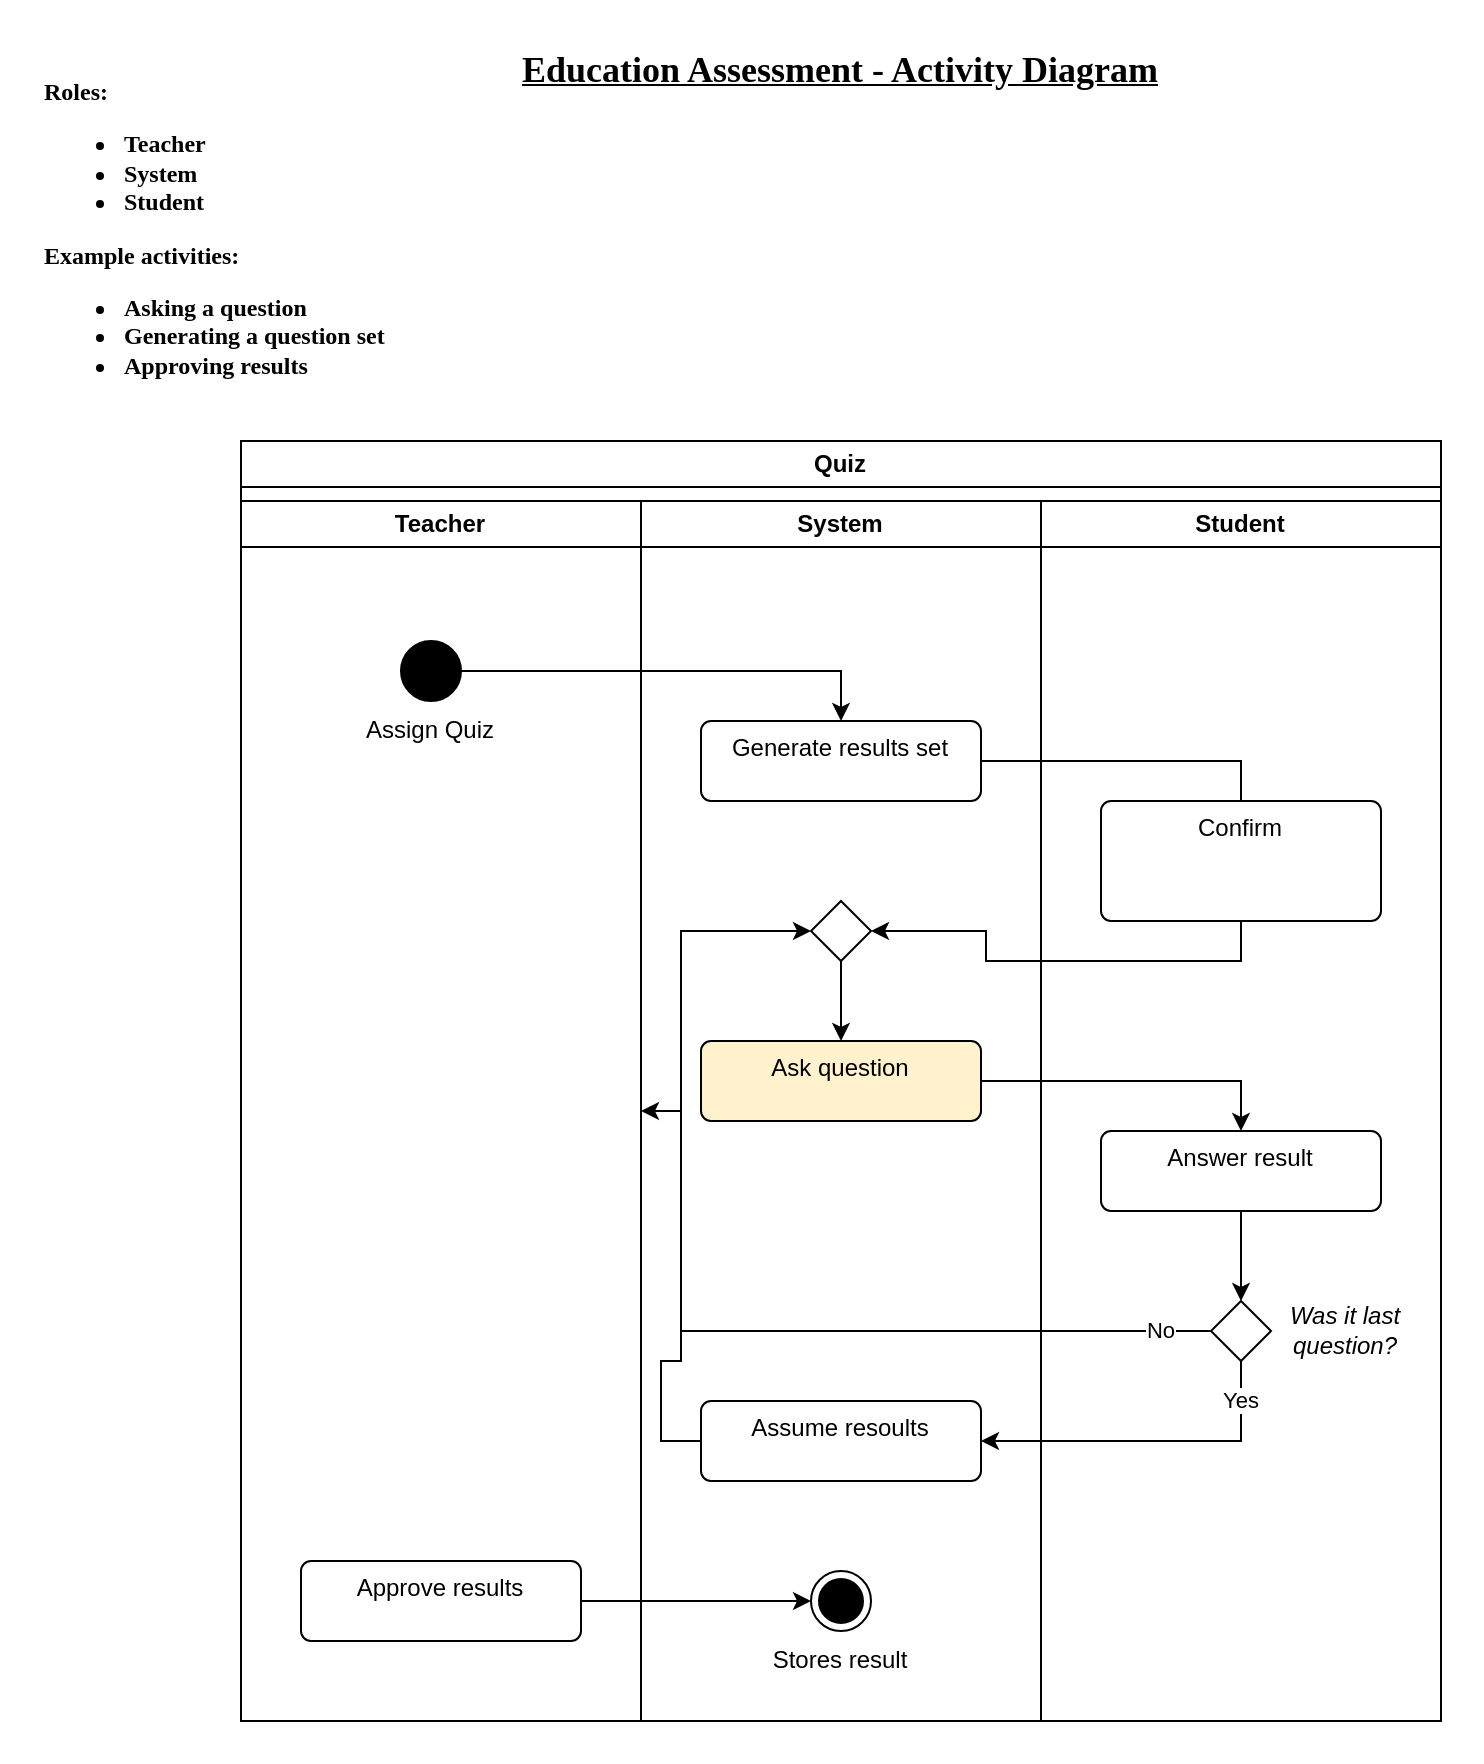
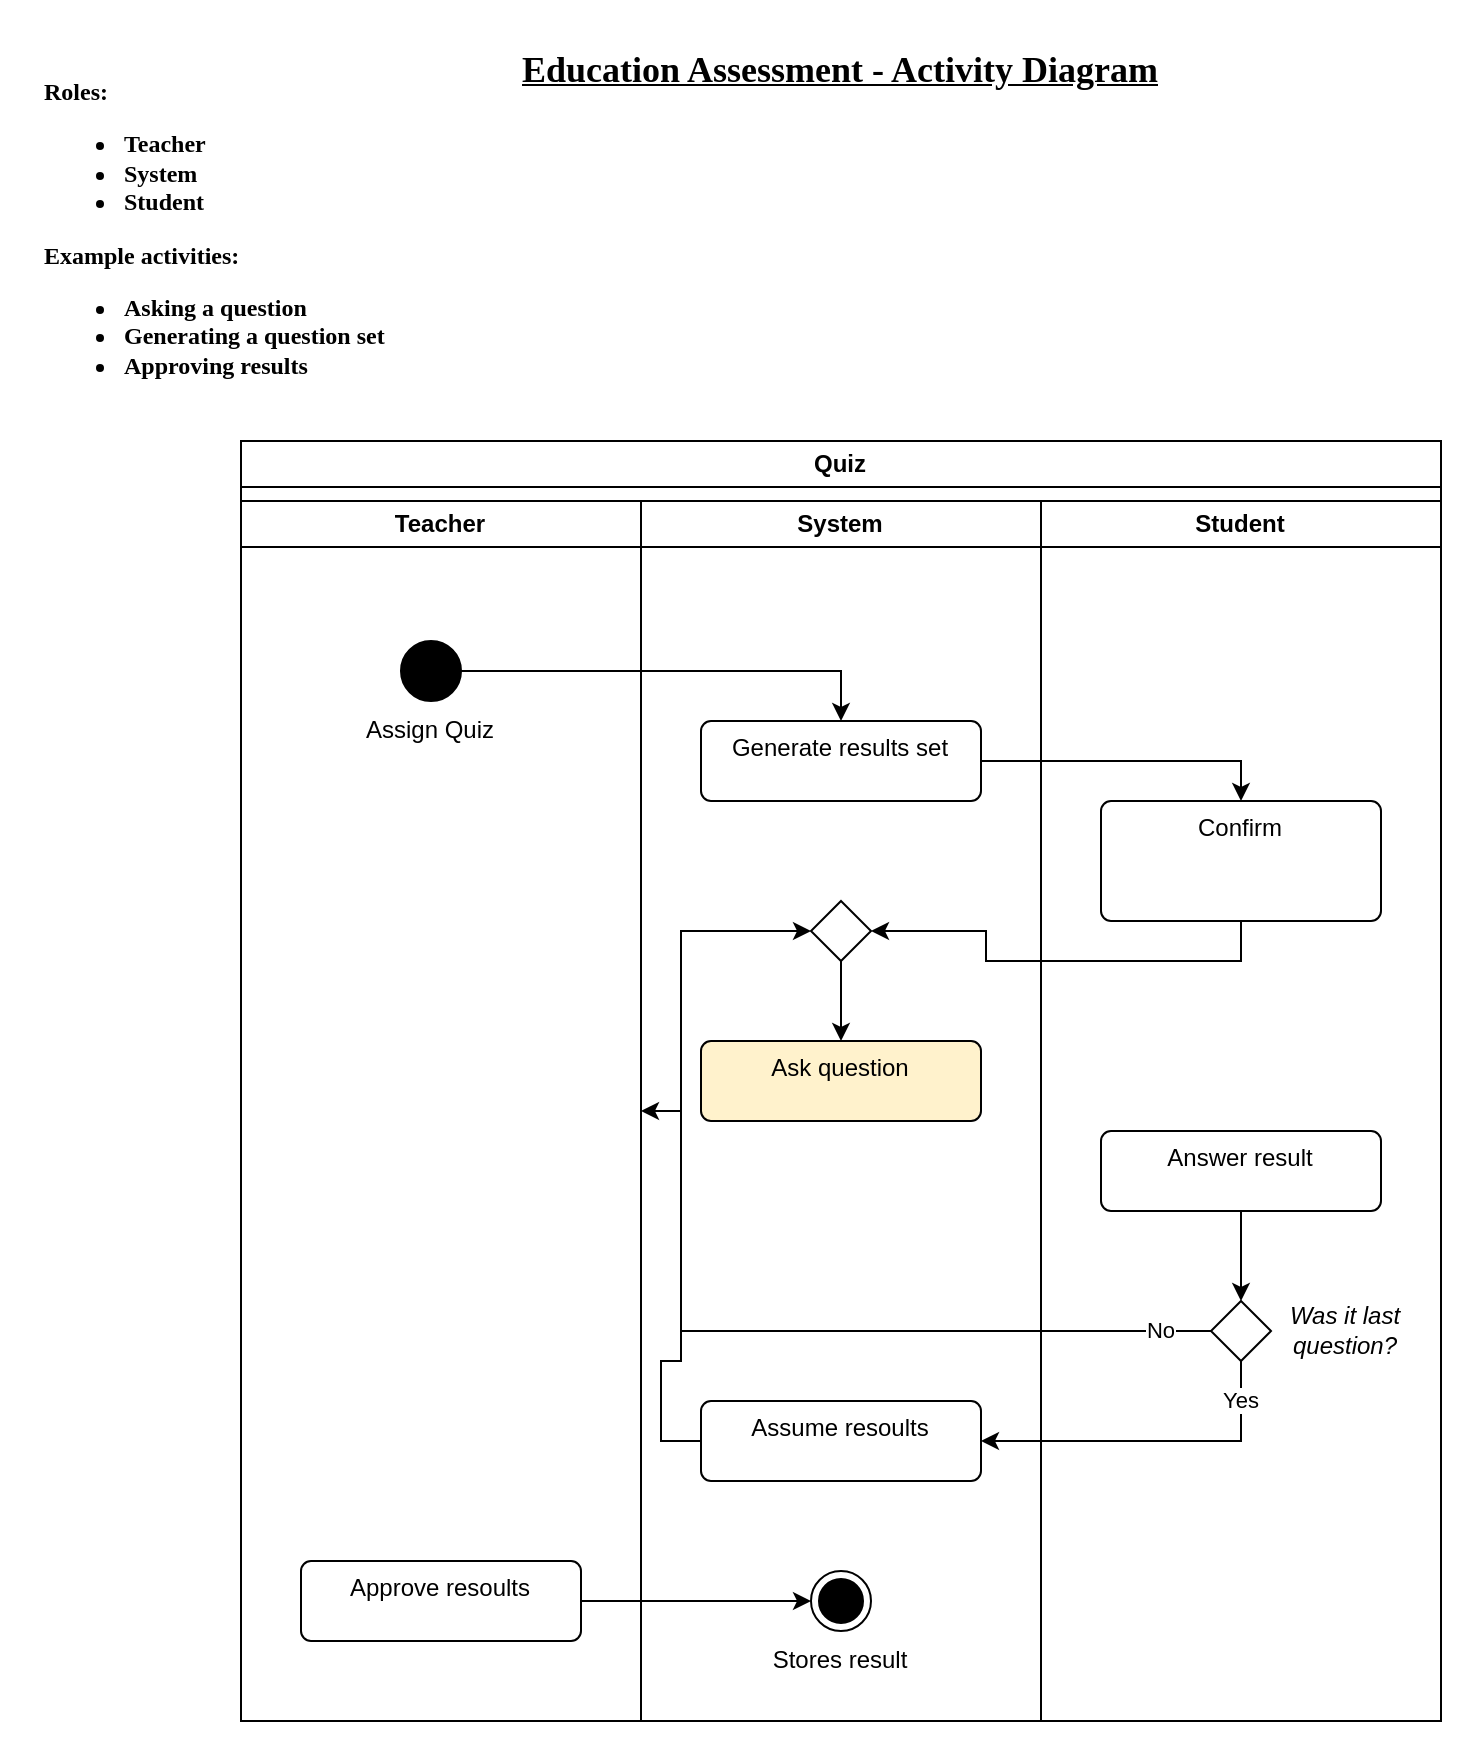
edge "Generate results set" -- "Confirm": arrowhead none -> classic
edge "Ask question" -> "Answer result": removed
node "Approve results": label "Approve results" -> "Approve resoults"
